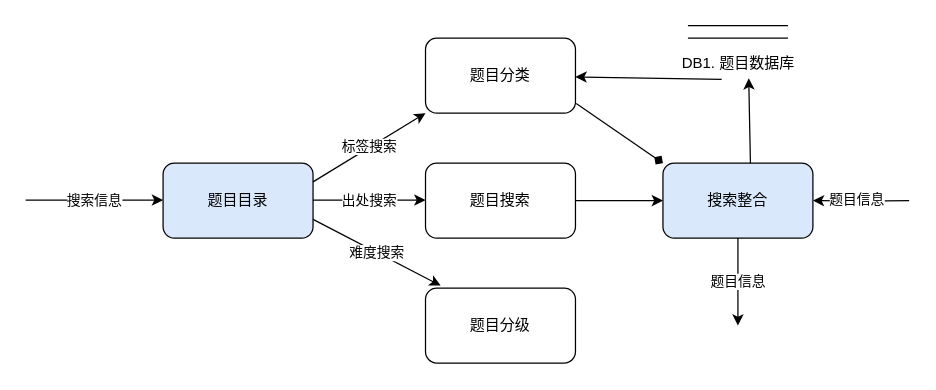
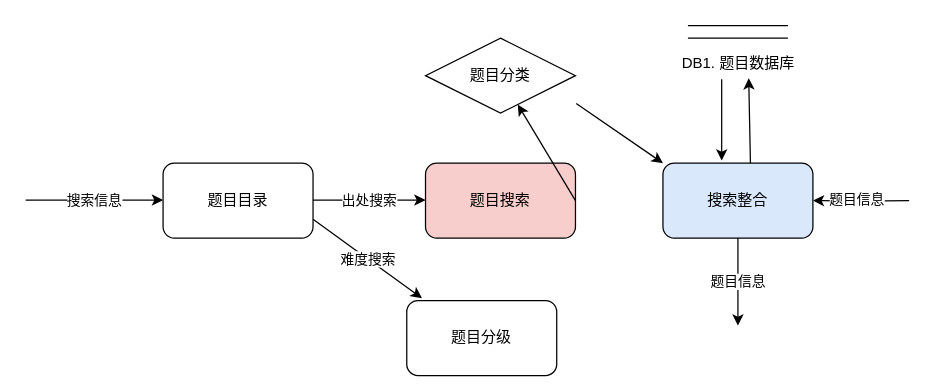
node "题目分类": shape rounded rectangle -> diamond
edge "DB1. 题目数据库" -> "题目分类": now "DB1. 题目数据库" -> "搜索整合"
edge "题目目录" -> "题目分类": removed, label "标签搜索"
edge "题目分类" -> "搜索整合": arrowhead diamond -> classic
node "题目目录": fillcolor #dae8fc -> #ffffff
node "题目搜索": fillcolor #ffffff -> #f8cecc
edge "题目搜索" -> "搜索整合": now "题目搜索" -> "题目分类"
node "题目分级": moved (501, 326) -> (482, 338)
